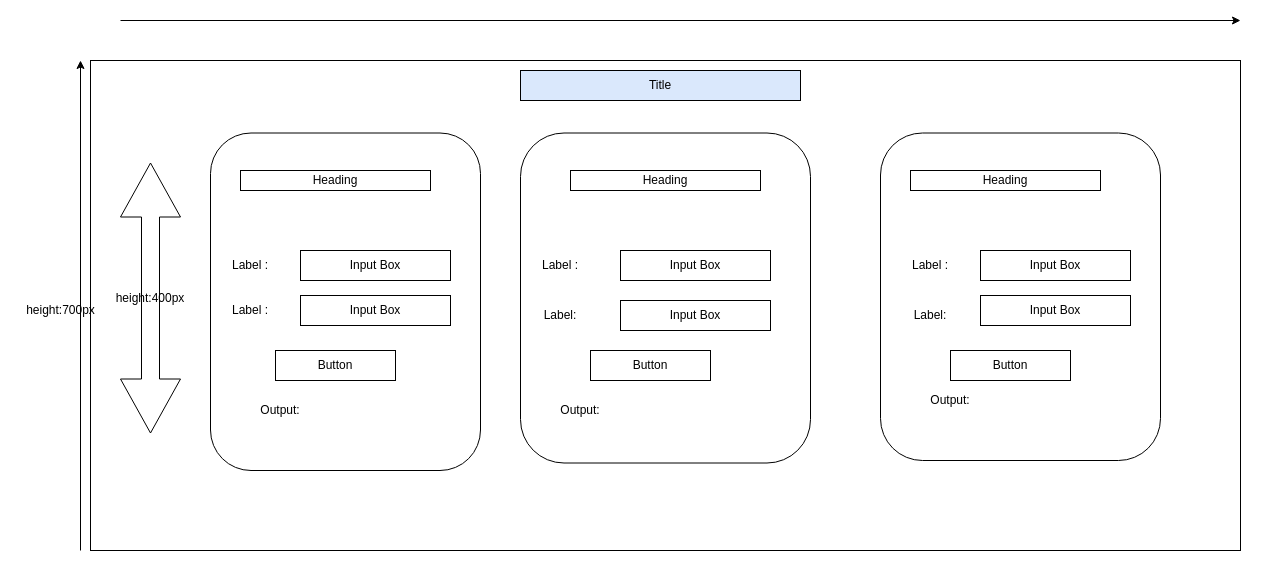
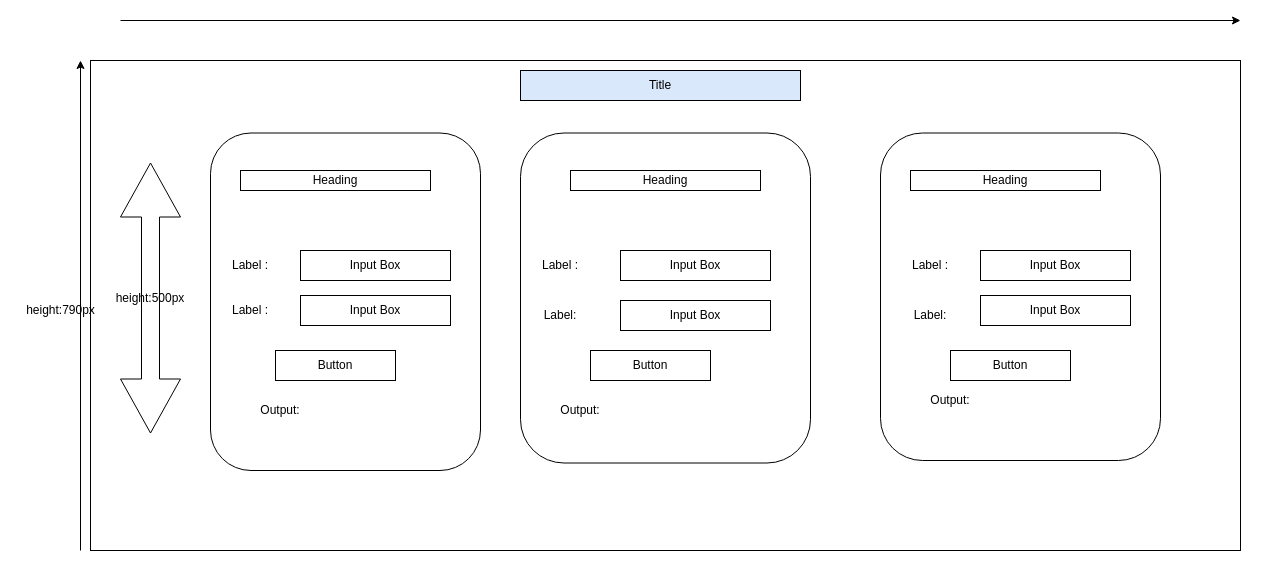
node "height:400px": label "height:400px" -> "height:500px"
node "height:700px": label "height:700px" -> "height:790px"
